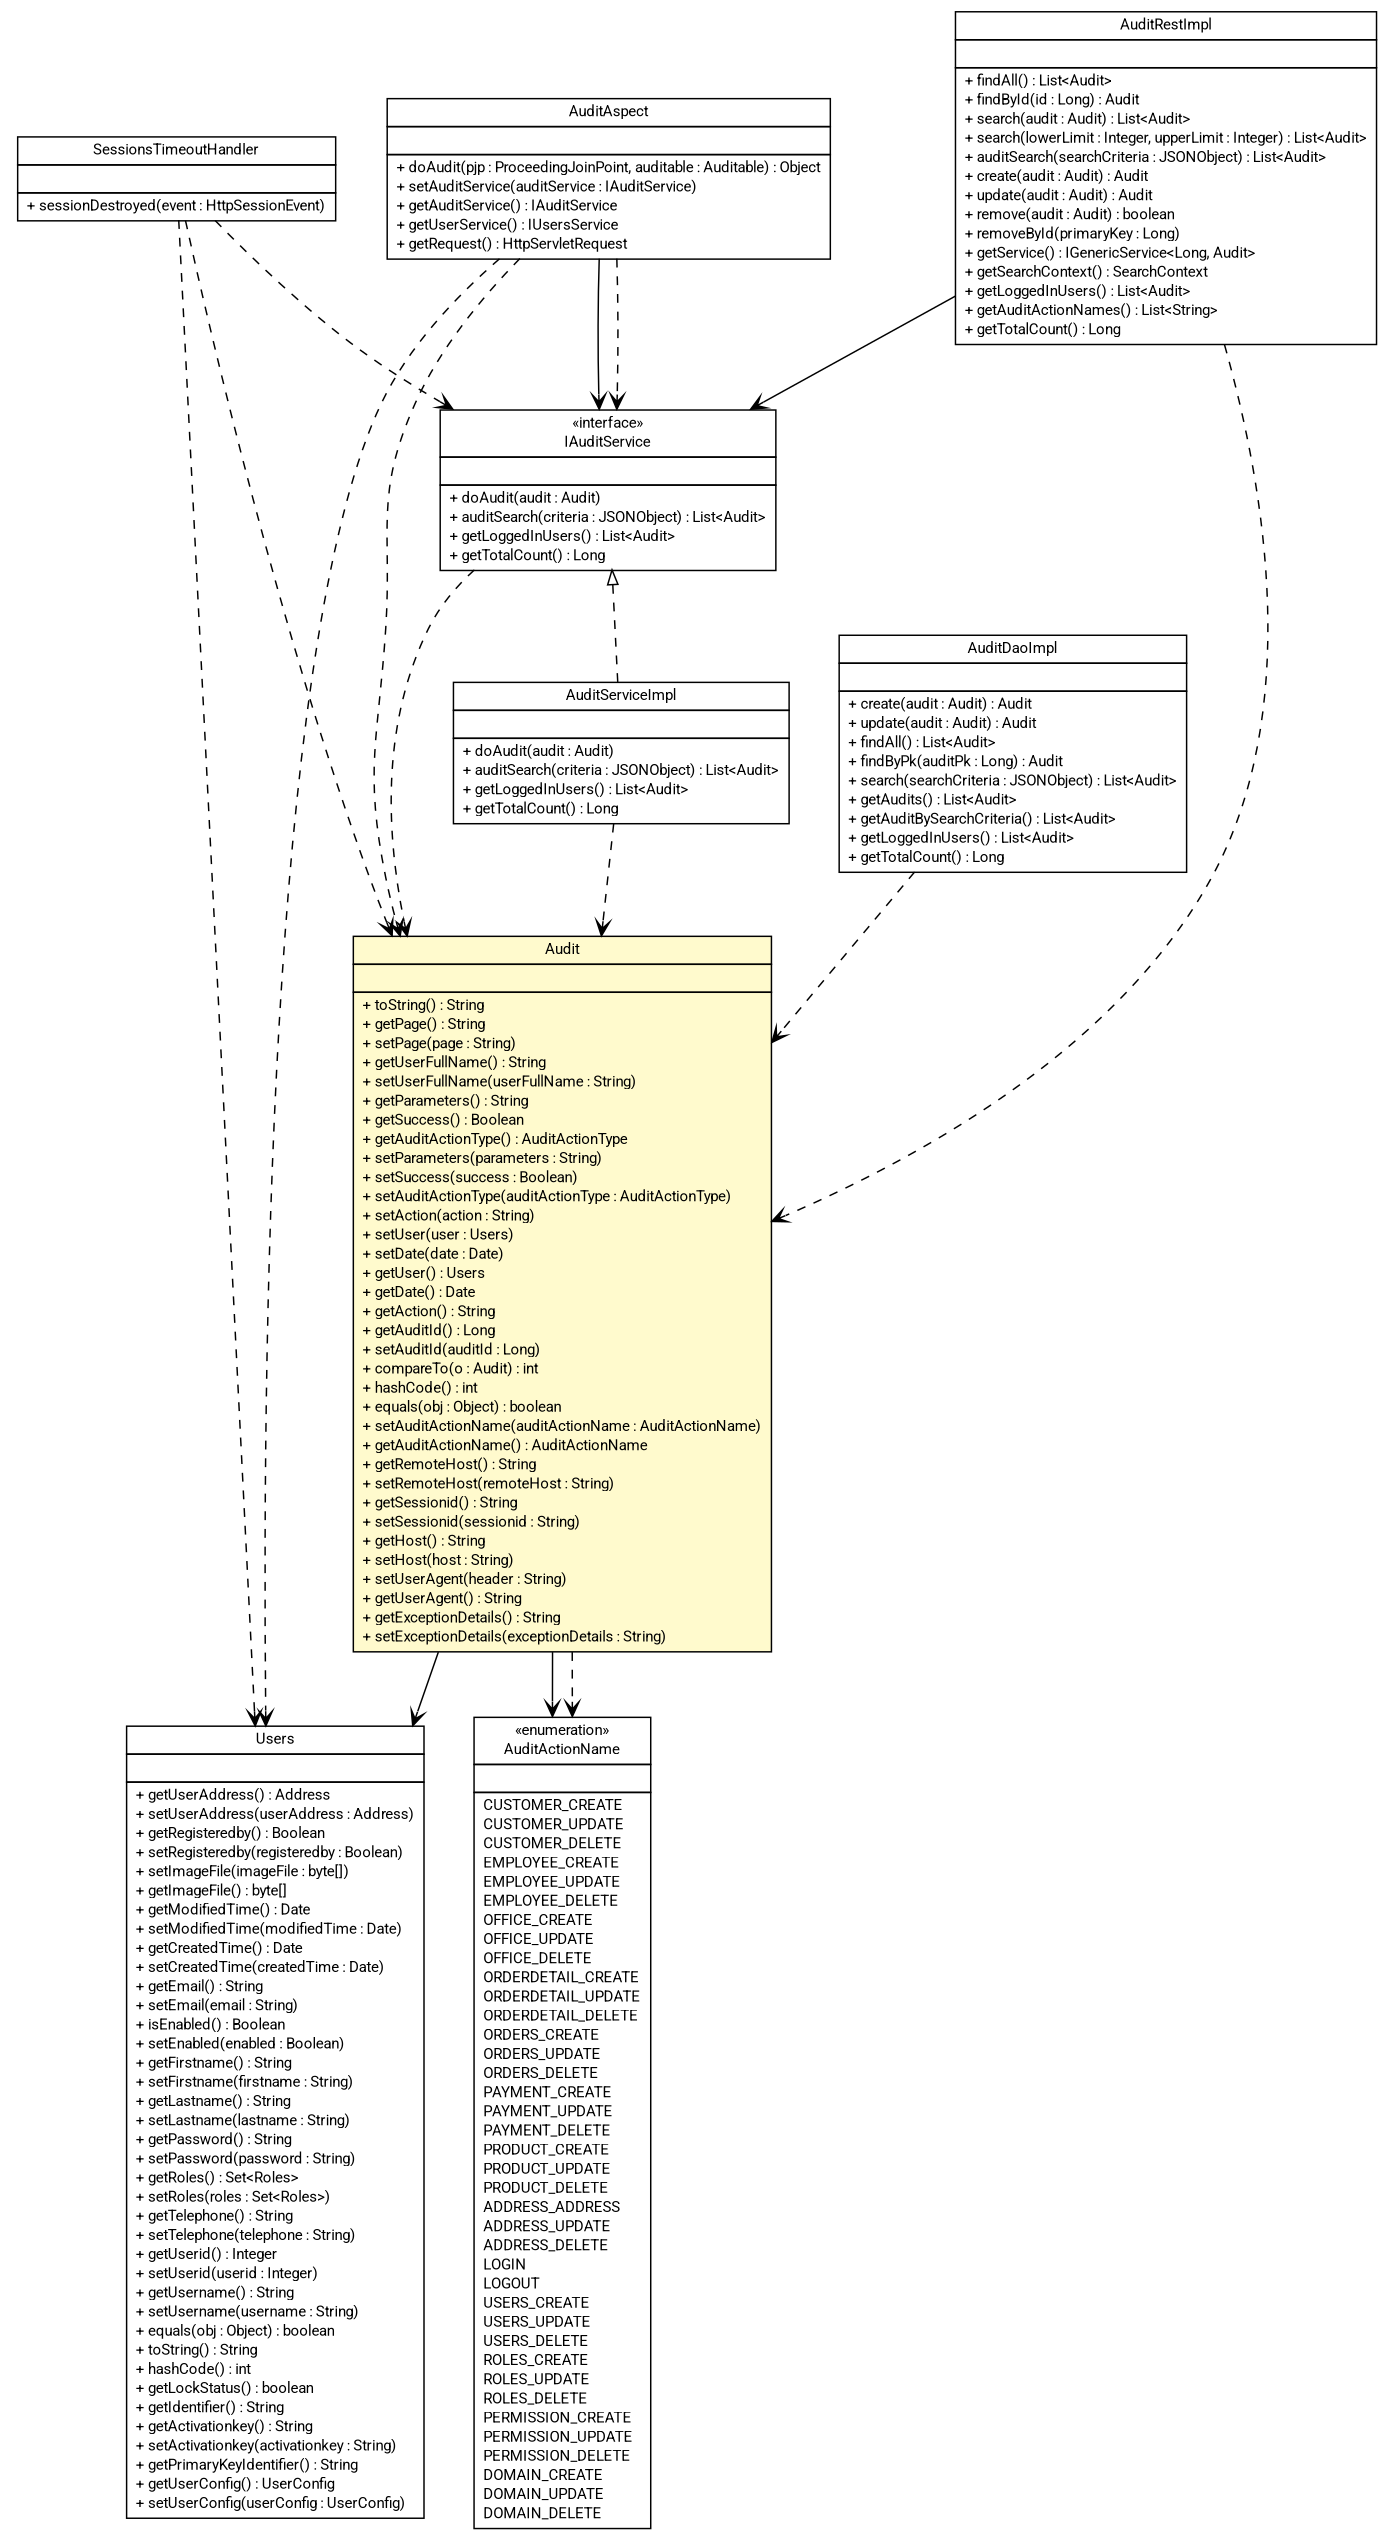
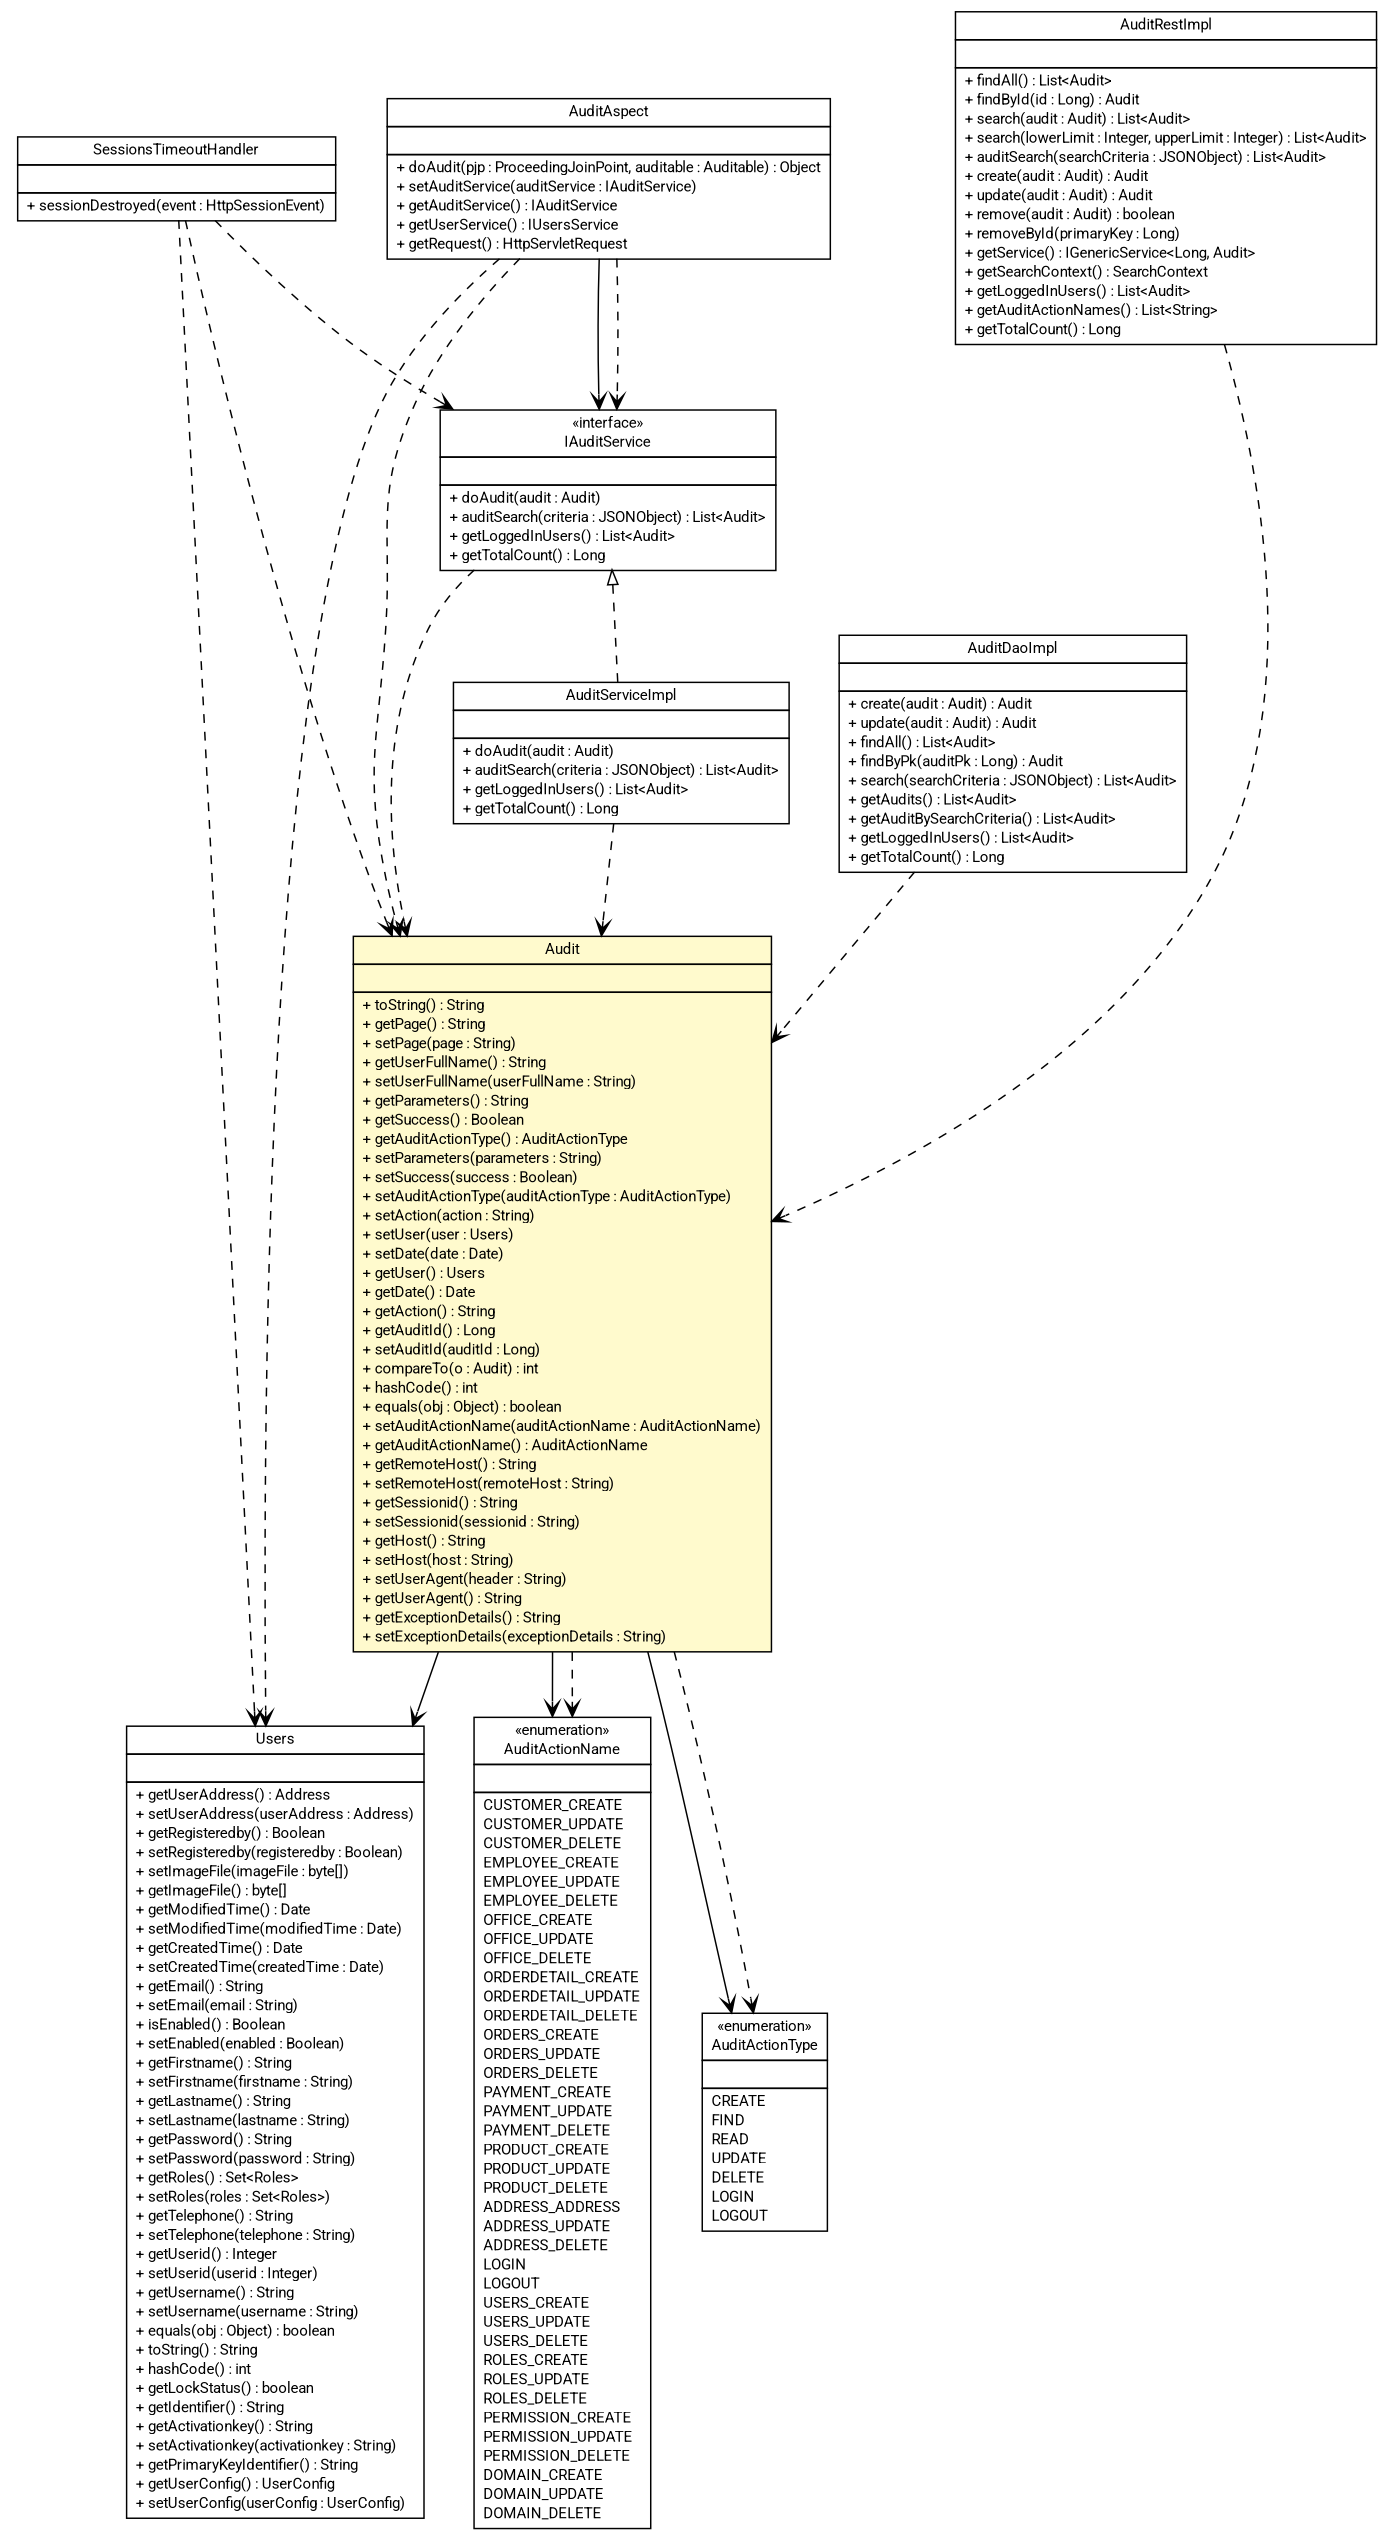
edge "AuditRestImpl" -> "IAuditService": removed
node "AuditActionType": added
